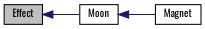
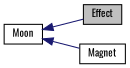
edge "Moon" -> "Effect": reversed
